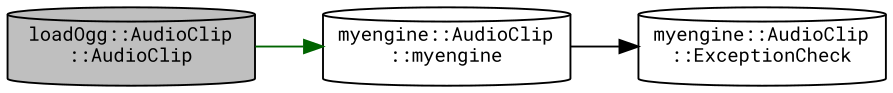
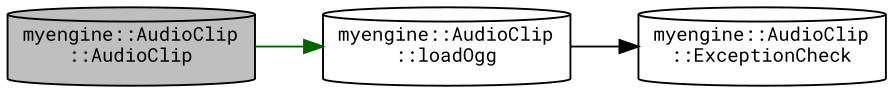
node "loadOgg::AudioClip ::AudioClip": label "loadOgg::AudioClip ::AudioClip" -> "myengine::AudioClip ::AudioClip"
node "myengine::AudioClip ::myengine": label "myengine::AudioClip ::myengine" -> "myengine::AudioClip ::loadOgg"
